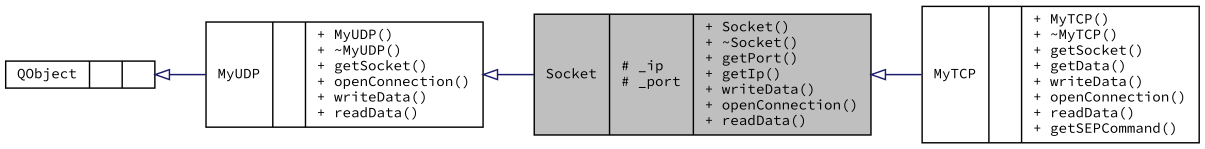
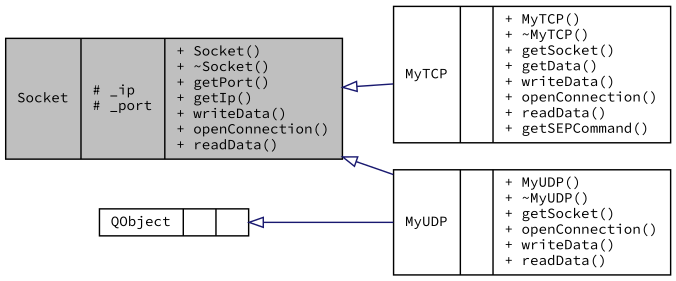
edge "Socket" -> "MyUDP": reversed
